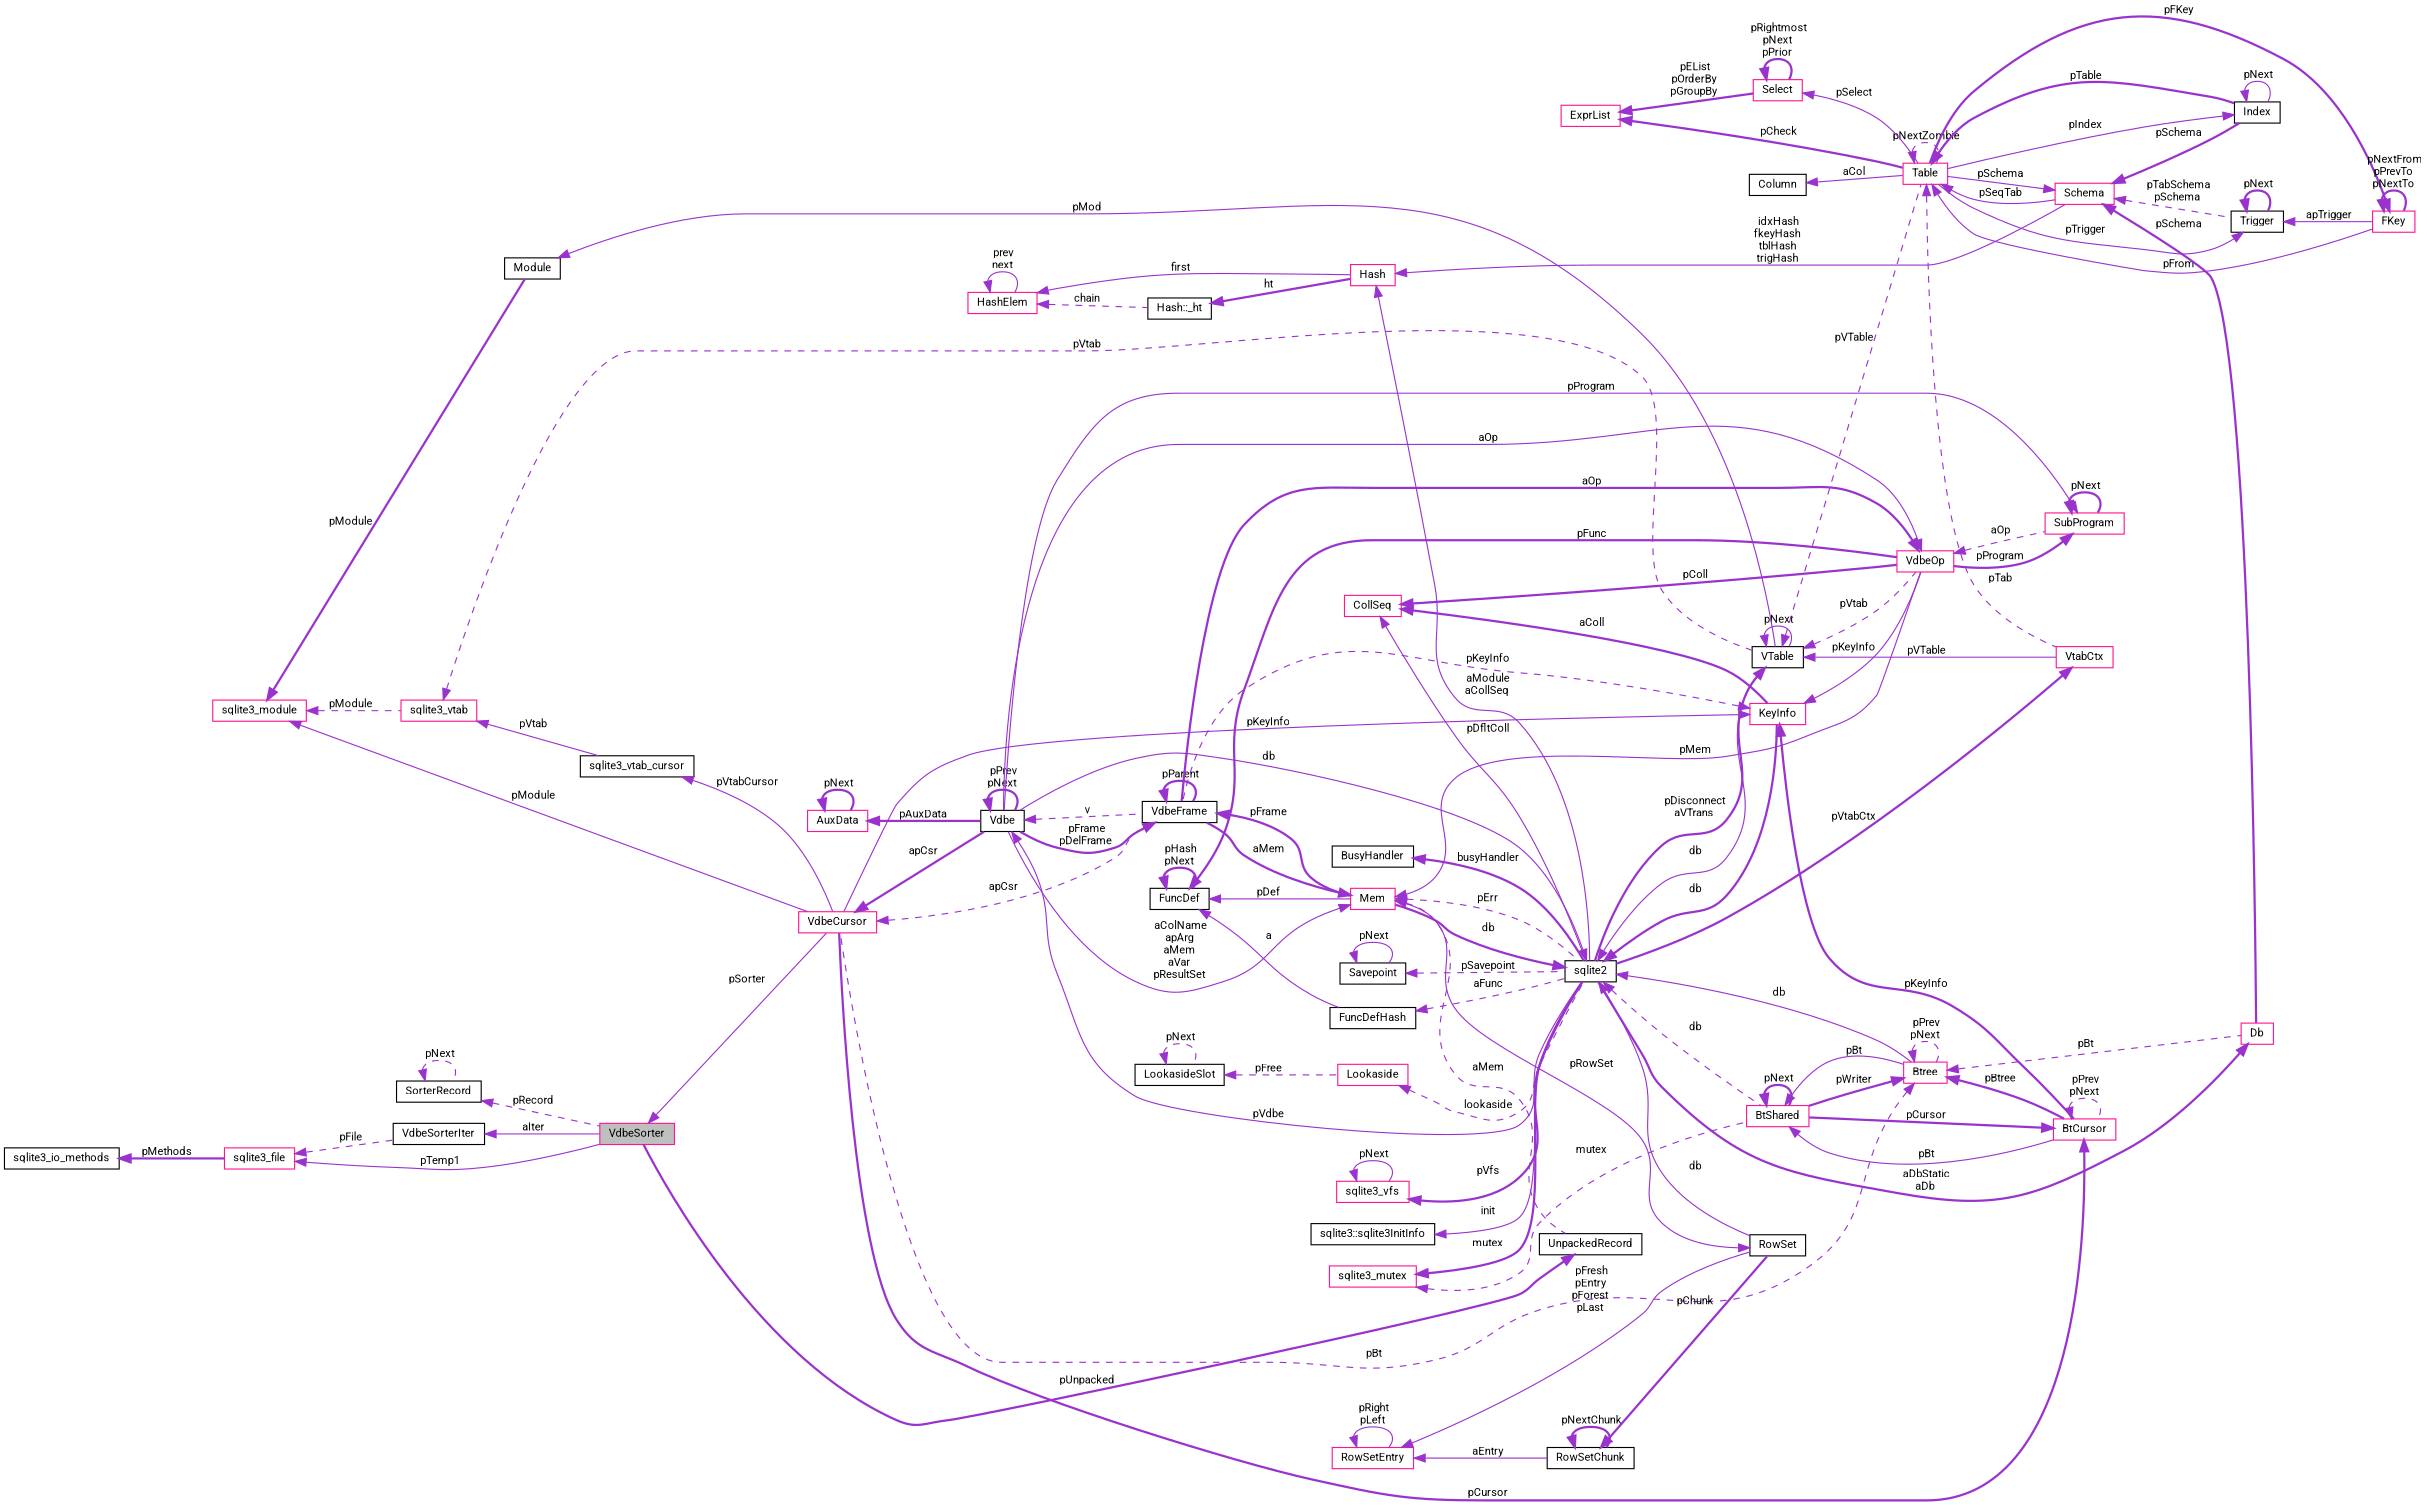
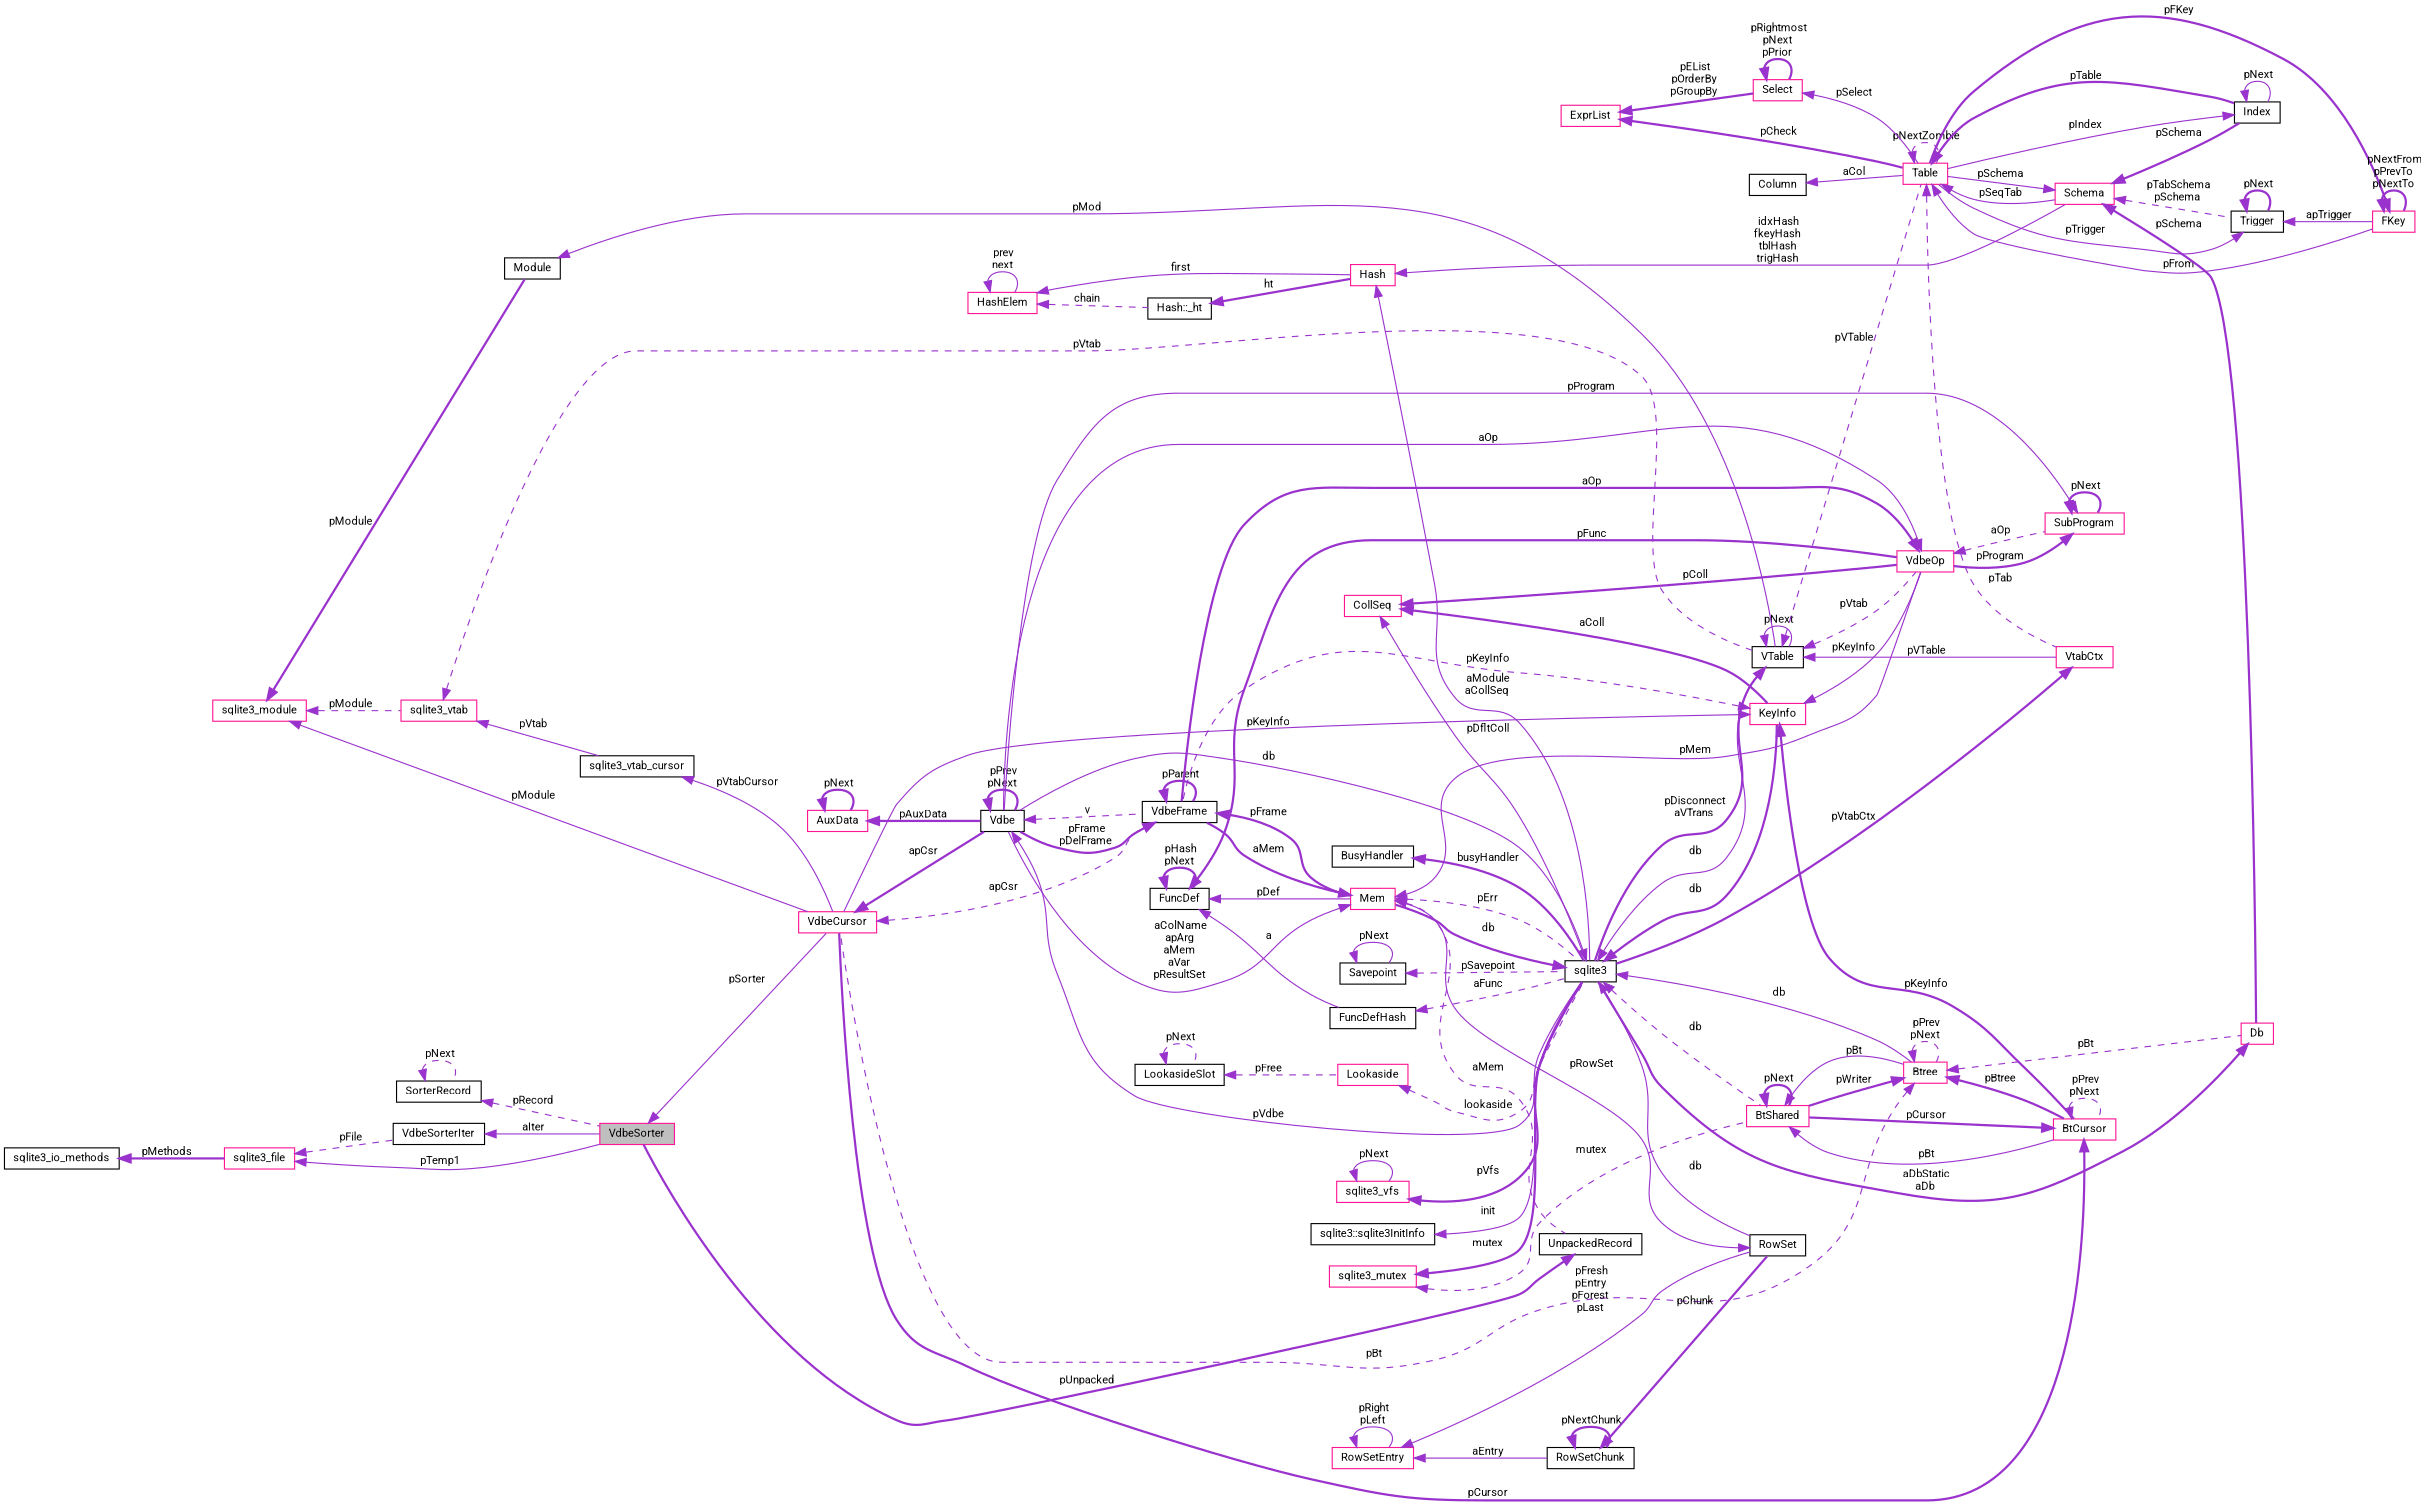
node "sqlite2": label "sqlite2" -> "sqlite3"
